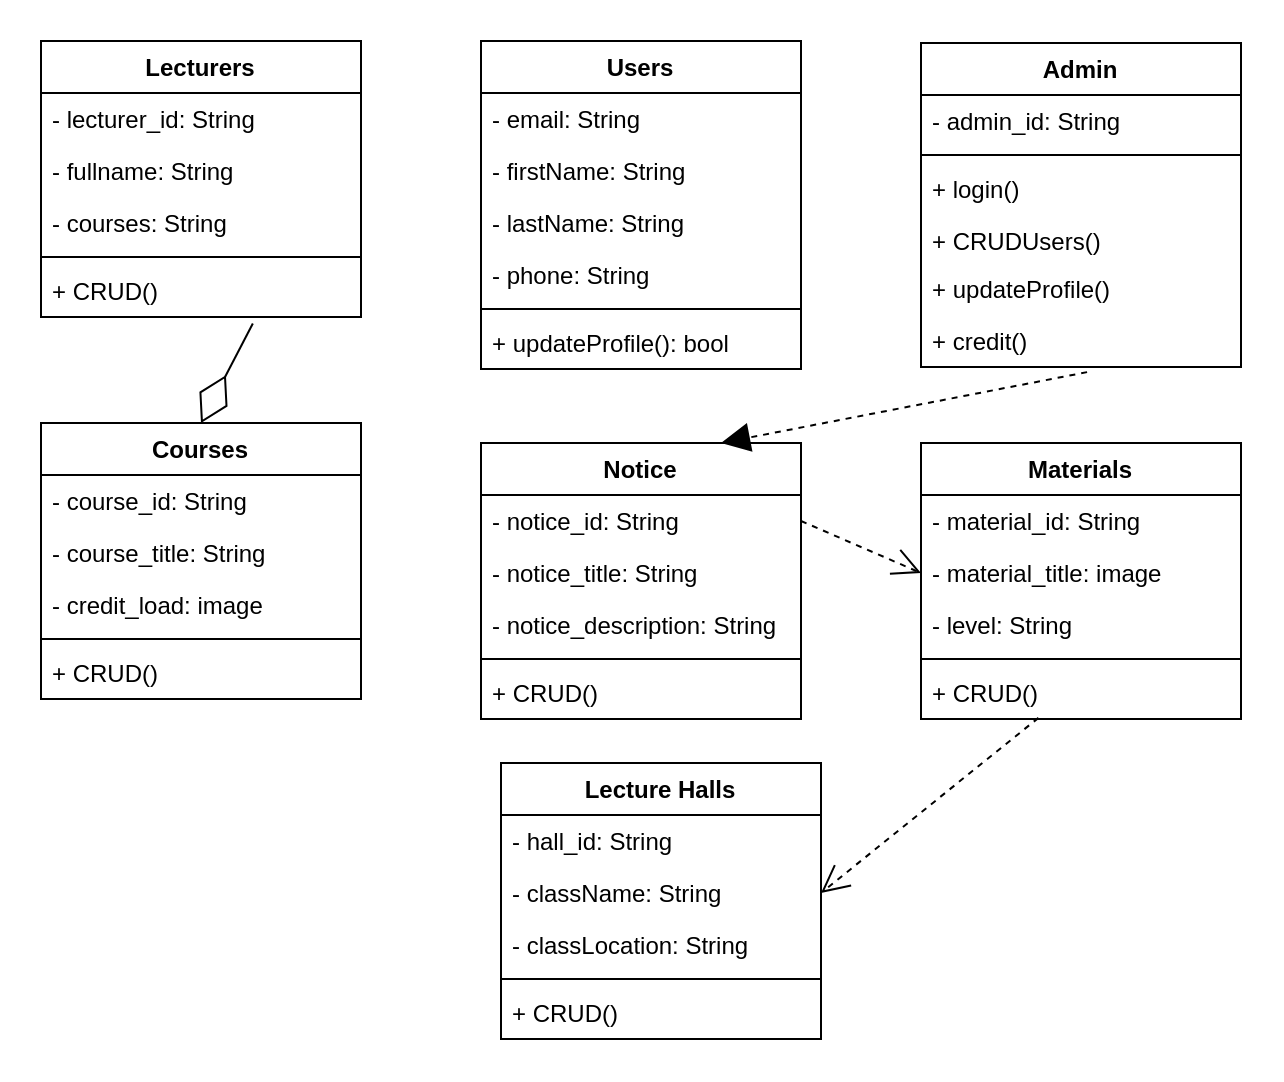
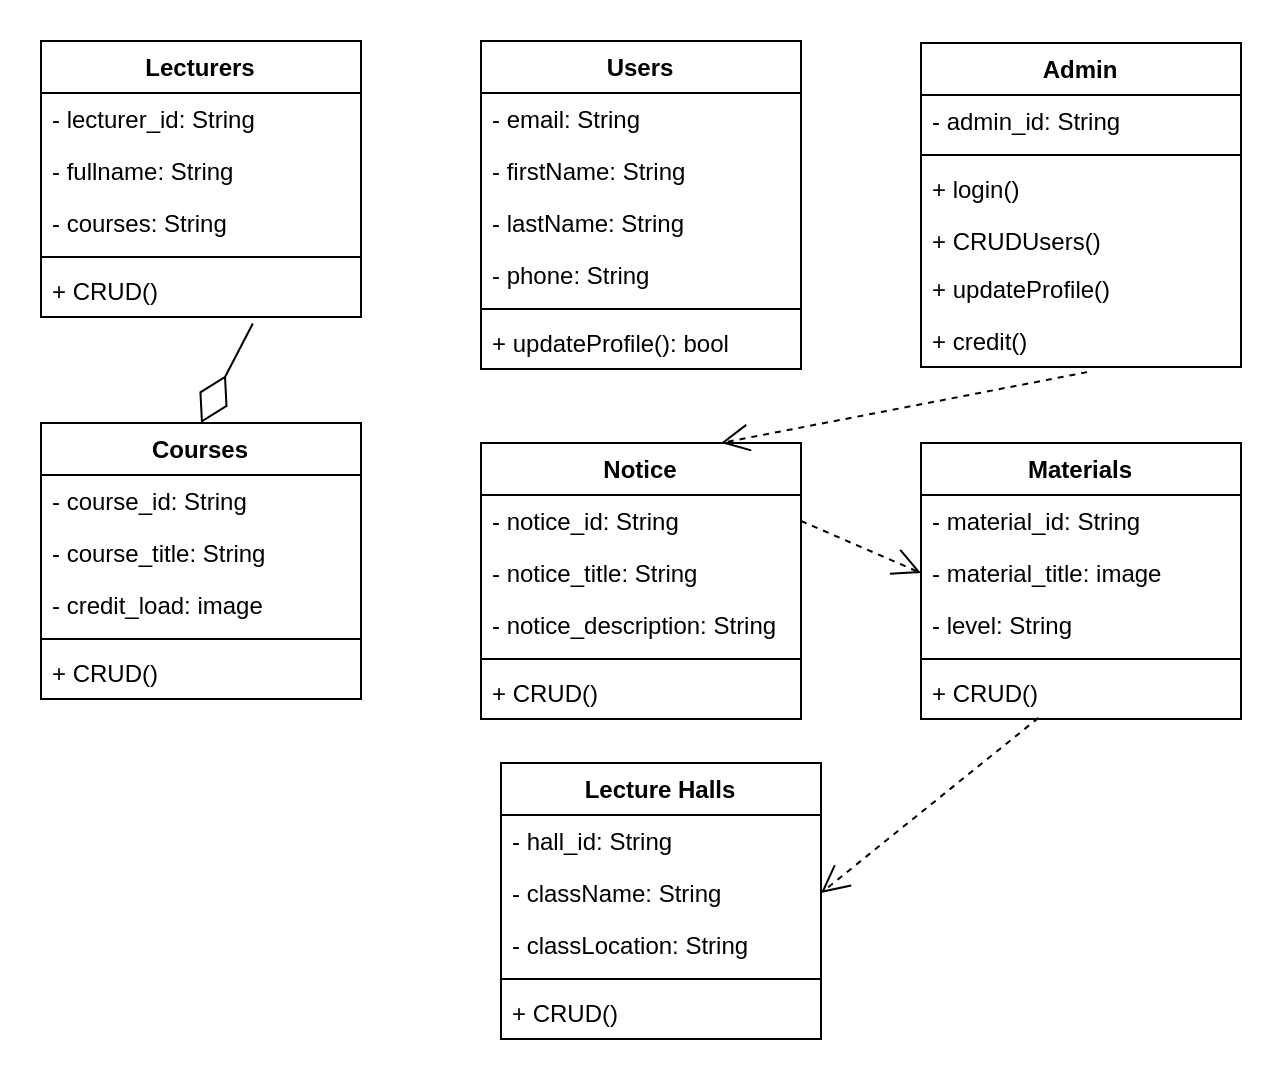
edge "+ credit()" -> "Notice": arrowhead block -> open
